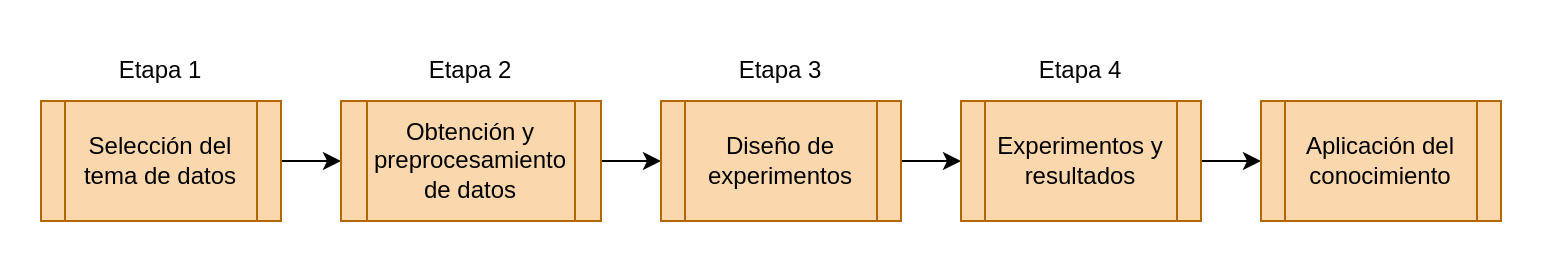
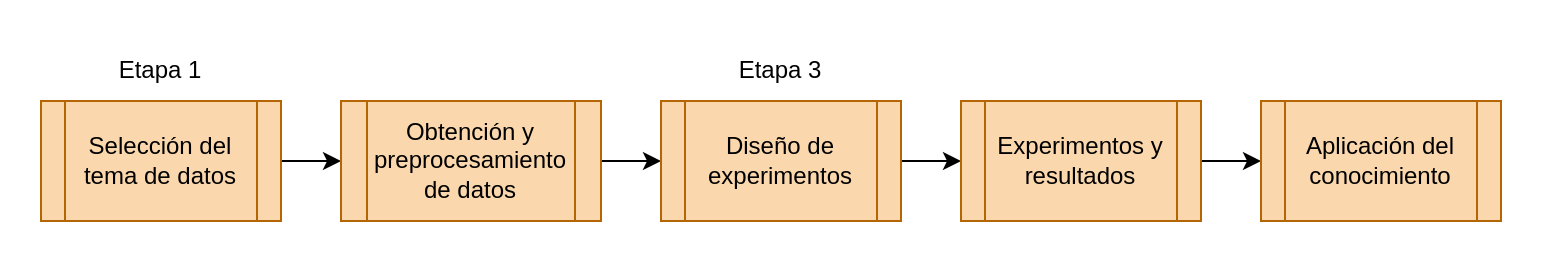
node "Etapa 2": removed
node "Etapa 4": removed
